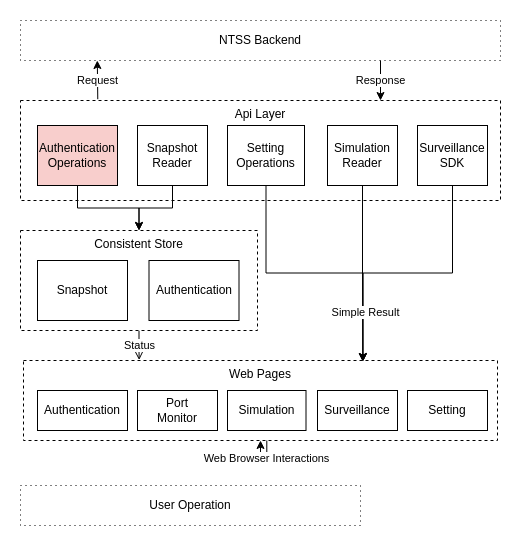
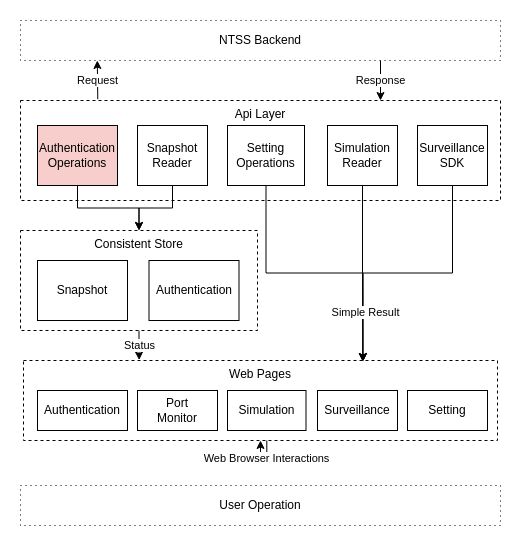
edge "Consistent Store" -> "Web Pages": arrowhead open -> classic
node "User Operation": size 340x40 -> 480x40
